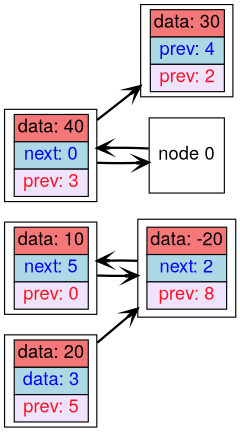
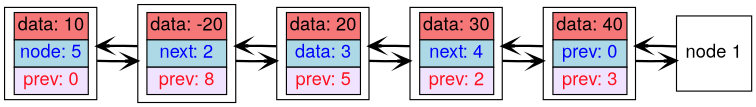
edge "data: 30" -> "data: 20": added
node "data: 30": text "prev: 4" -> "next: 4"
edge "data: -20" -> "data: 20": added
edge "data: 20" -> "data: 30": added
edge "data: 30" -> "data: 40": added
node "data: 40": text "next: 0" -> "prev: 0"
node "node 0": label "node 0" -> "node 1"
node "data: 10": text "next: 5" -> "node: 5"
